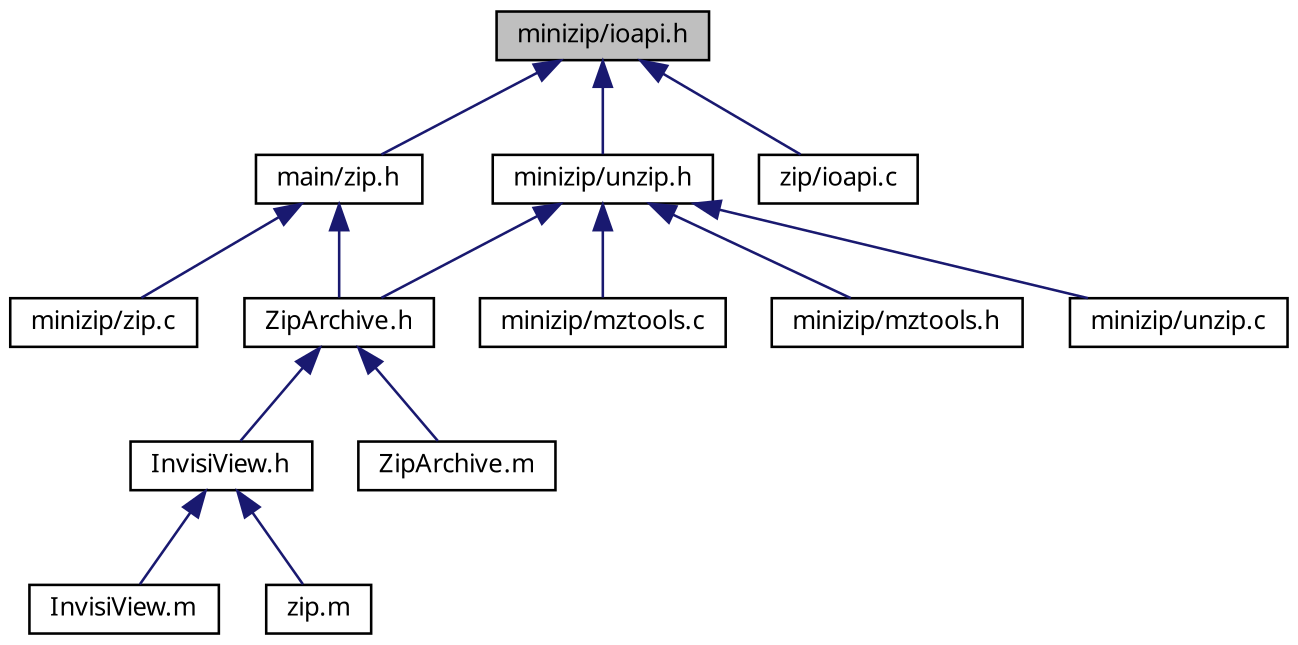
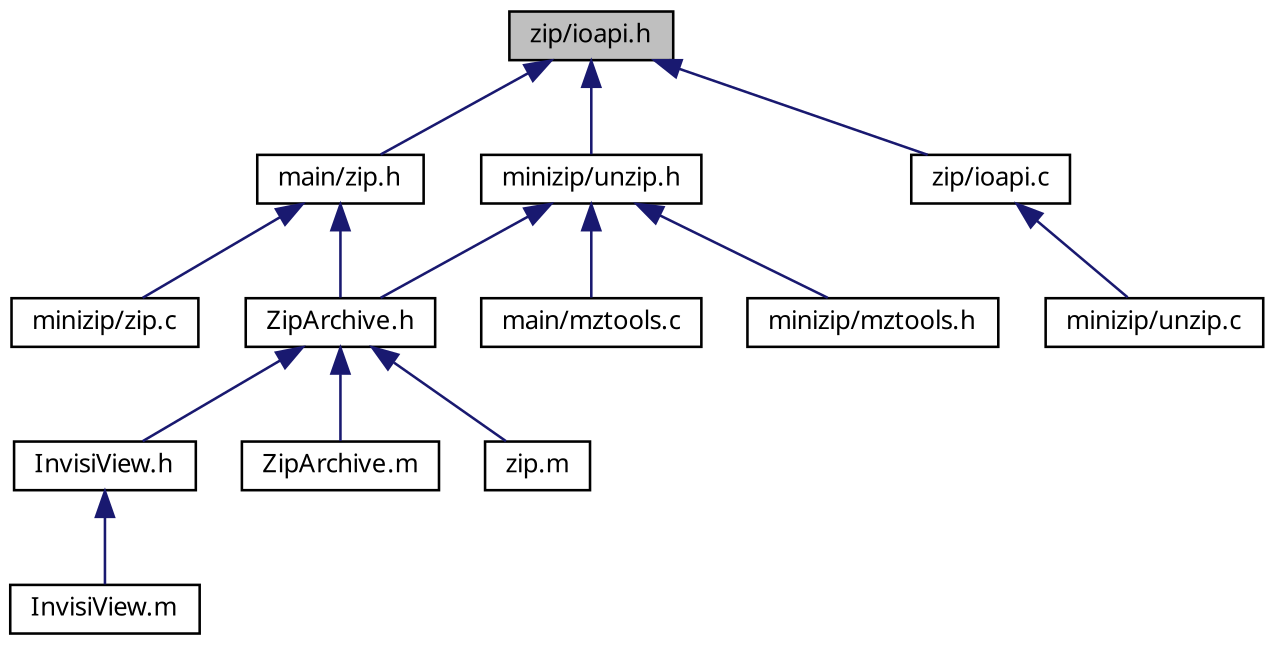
node "minizip/ioapi.h": label "minizip/ioapi.h" -> "zip/ioapi.h"
edge "minizip/unzip.c" -> "minizip/unzip.h": now "minizip/unzip.c" -> "zip/ioapi.c"
node "minizip/mztools.c": label "minizip/mztools.c" -> "main/mztools.c"
edge "zip.m" -> "InvisiView.h": now "zip.m" -> "ZipArchive.h"
